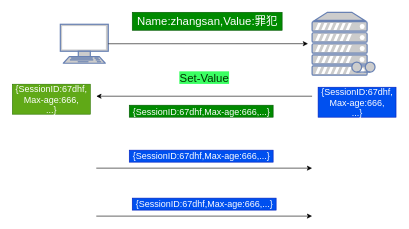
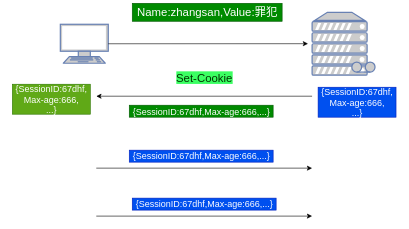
node "Name:zhangsan,Value:罪犯": moved (207, 21) -> (207, 12)
node "Set-Value": label "Set-Value" -> "Set-Cookie"
